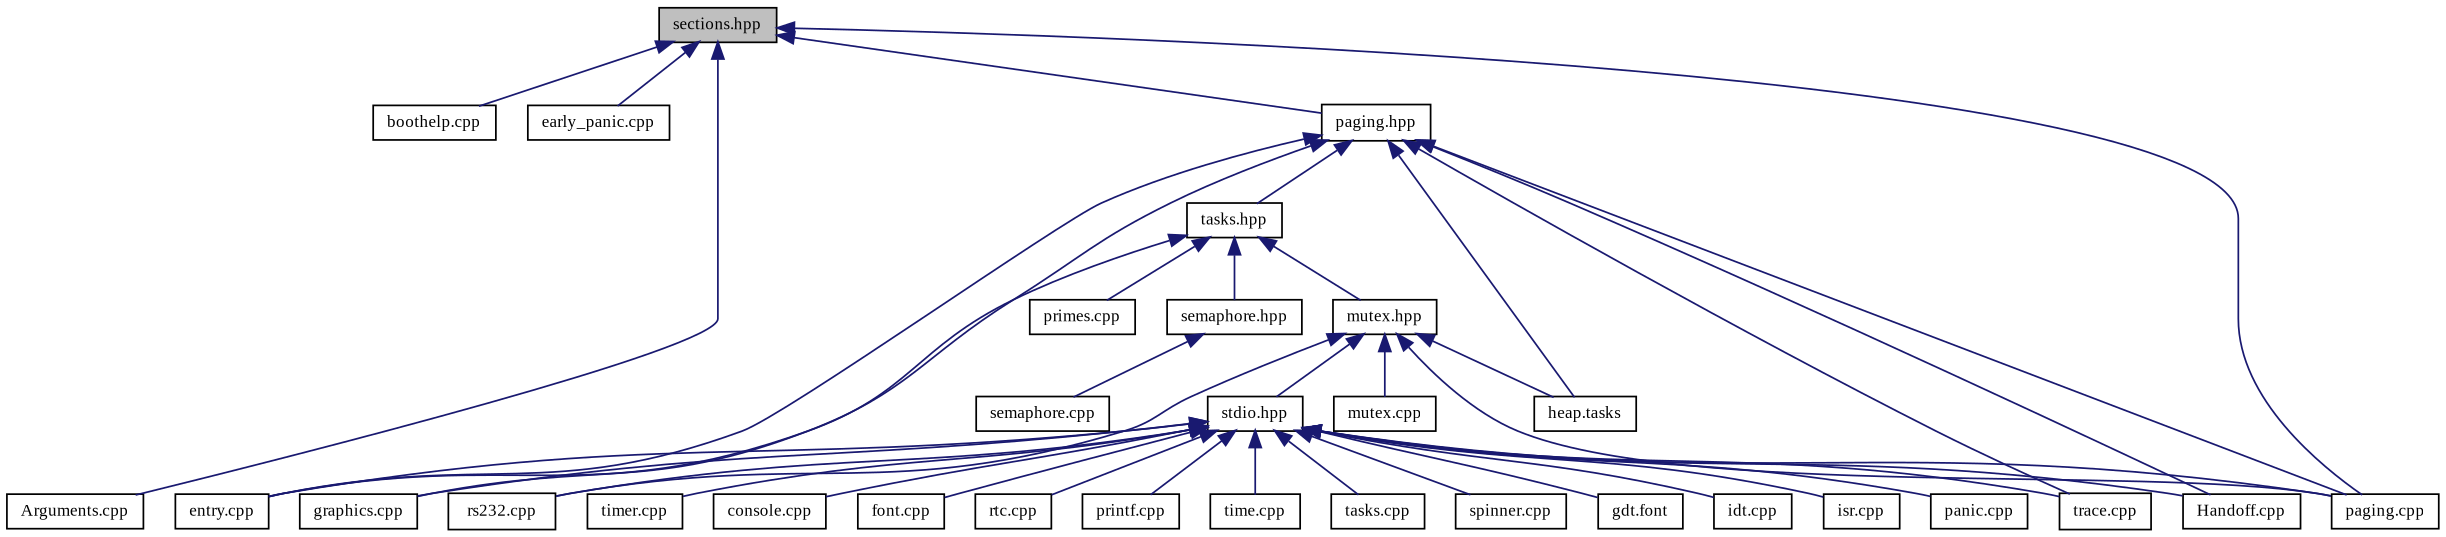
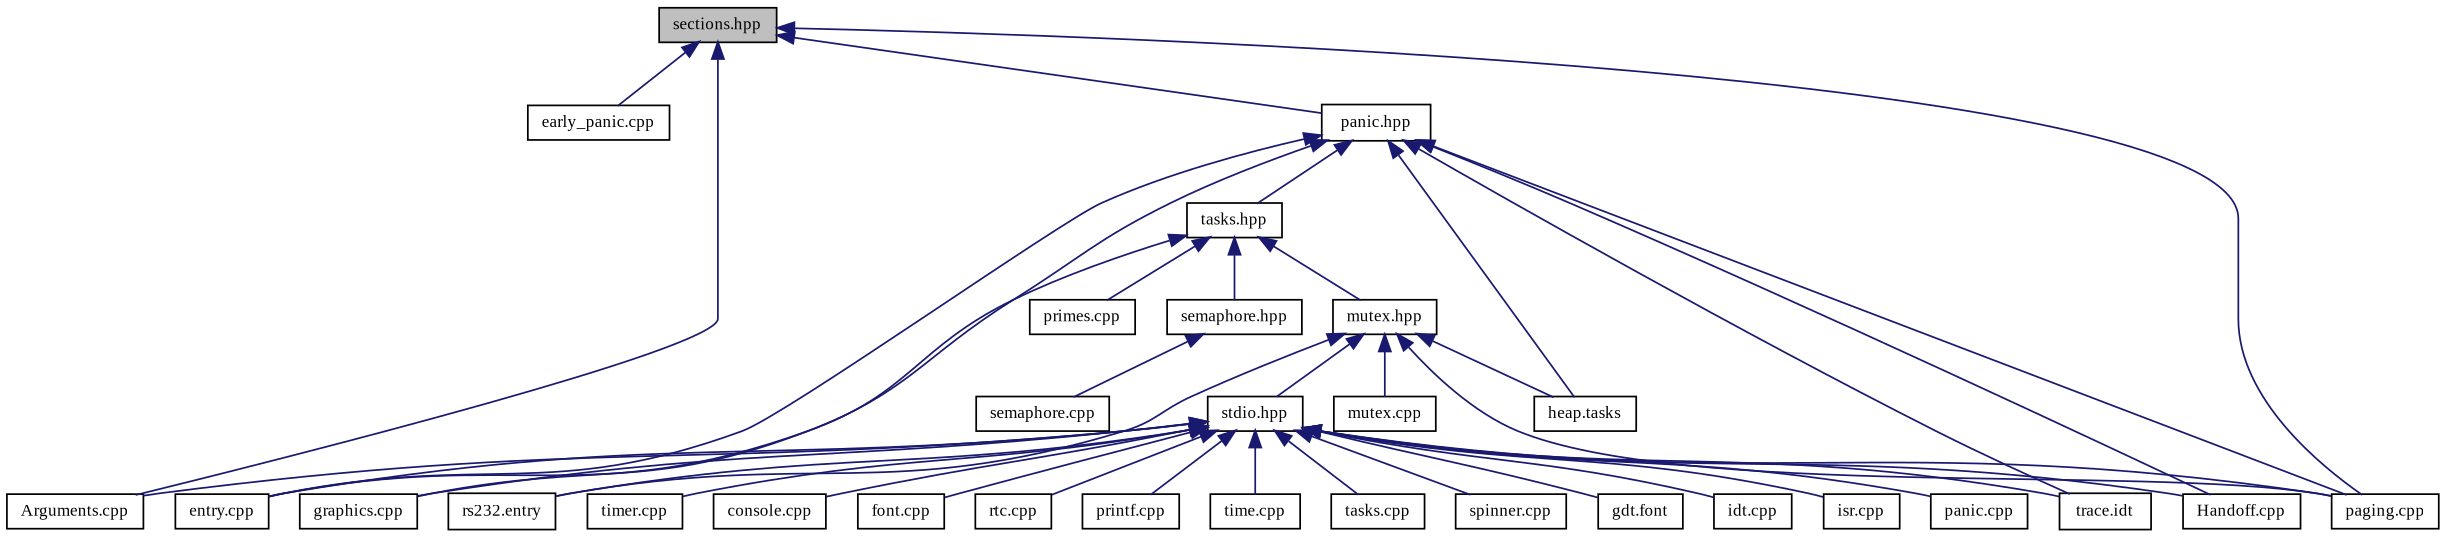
node "boothelp.cpp": removed
node "paging.hpp": label "paging.hpp" -> "panic.hpp"
edge "Arguments.cpp" -> "stdio.hpp": added
node "rs232.cpp": label "rs232.cpp" -> "rs232.entry"
node "trace.cpp": label "trace.cpp" -> "trace.idt"
